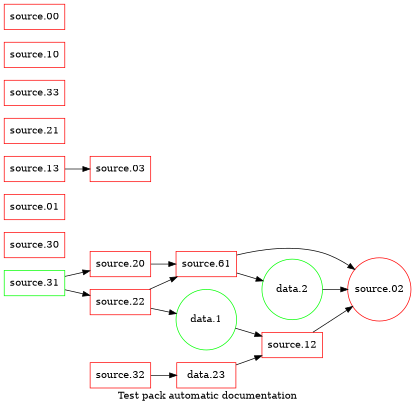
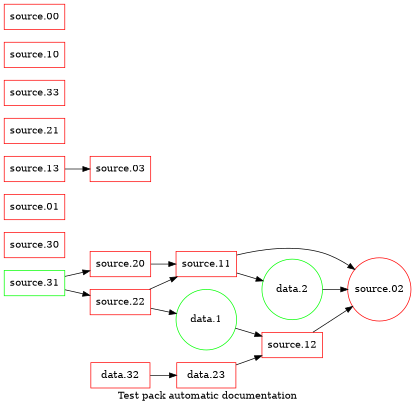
node "source.61": label "source.61" -> "source.11"
node "source.32": label "source.32" -> "data.32"
